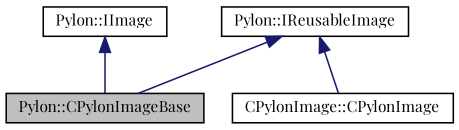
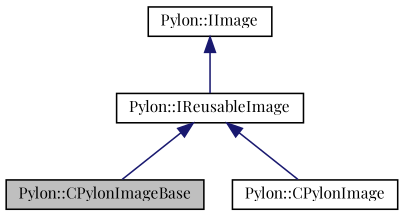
edge "Pylon::CPylonImageBase" -> "Pylon::IImage": now "Pylon::IReusableImage" -> "Pylon::IImage"
node "CPylonImage::CPylonImage": label "CPylonImage::CPylonImage" -> "Pylon::CPylonImage"
